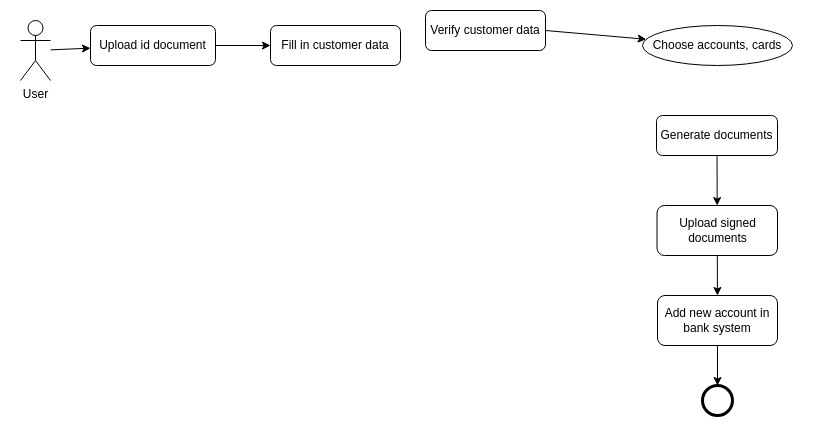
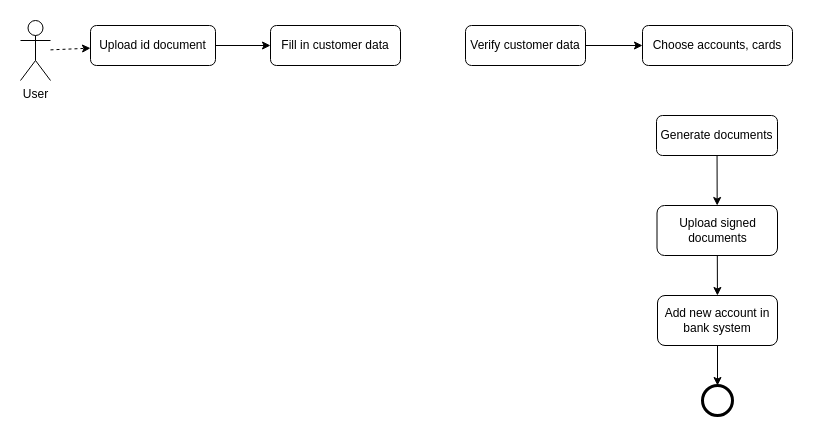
node "Verify customer data": moved (486, 31) -> (526, 46)
node "Choose accounts, cards": shape ellipse -> rounded rectangle
edge "User" -> "Upload id document": style solid -> dashed
